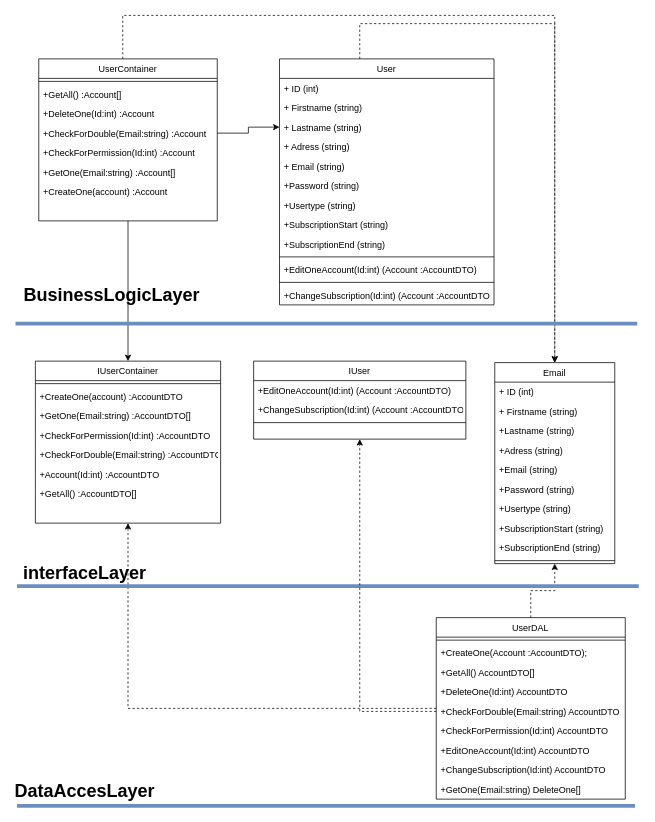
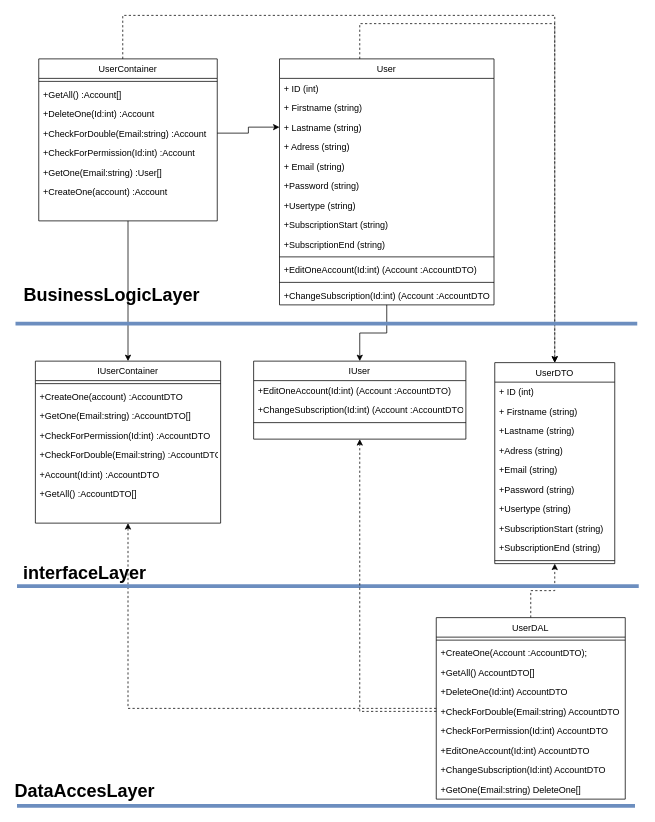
node "+GetOne(Email:string) :Account[]": label "+GetOne(Email:string) :Account[]" -> "+GetOne(Email:string) :User[]"
edge "User" -> "IUser": added
node "Email": label "Email" -> "UserDTO"
